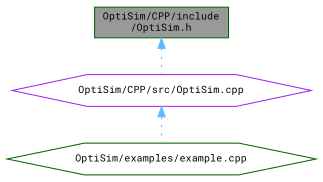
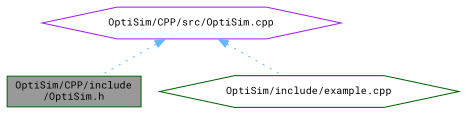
edge "OptiSim/CPP/src/OptiSim.cpp" -> "OptiSim/CPP/include /OptiSim.h": reversed
node "OptiSim/examples/example.cpp": label "OptiSim/examples/example.cpp" -> "OptiSim/include/example.cpp"
